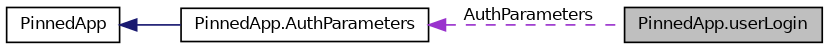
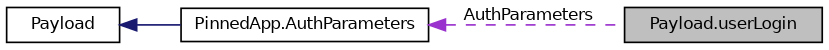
node "PinnedApp": label "PinnedApp" -> "Payload"
node "PinnedApp.userLogin": label "PinnedApp.userLogin" -> "Payload.userLogin"
